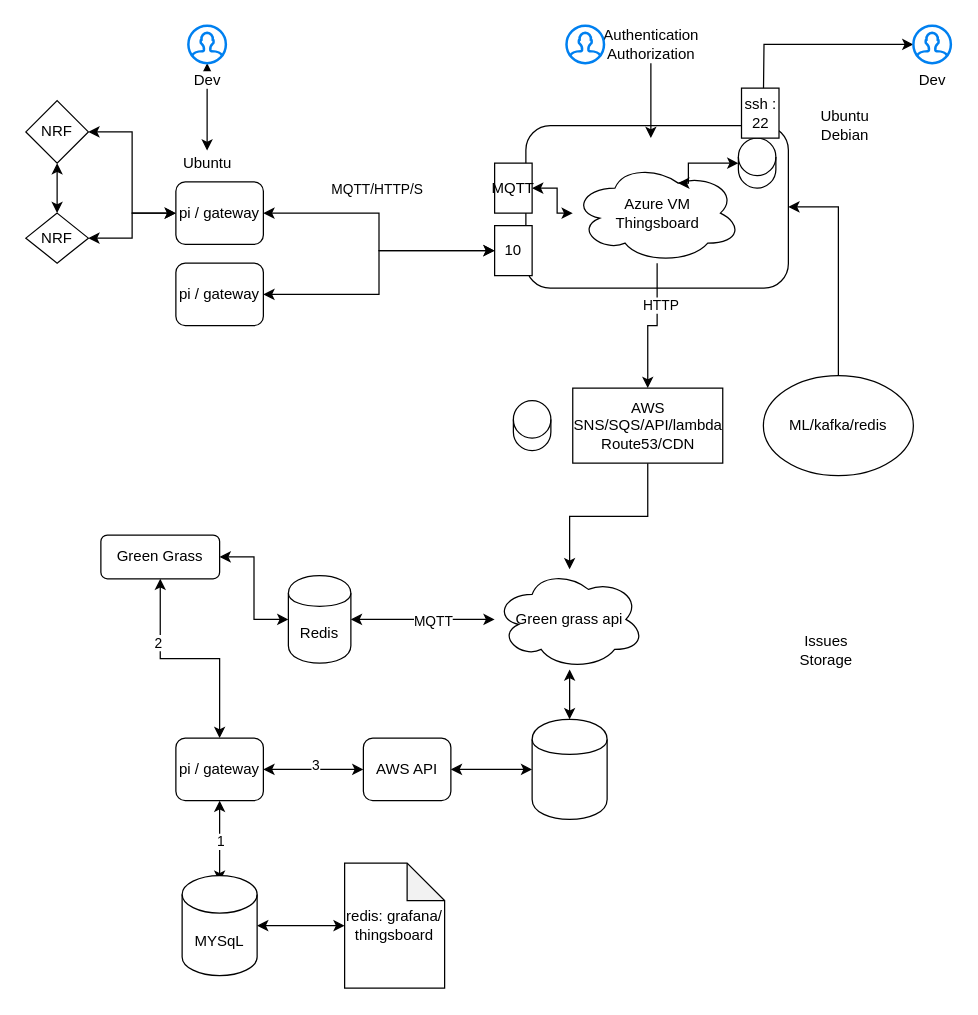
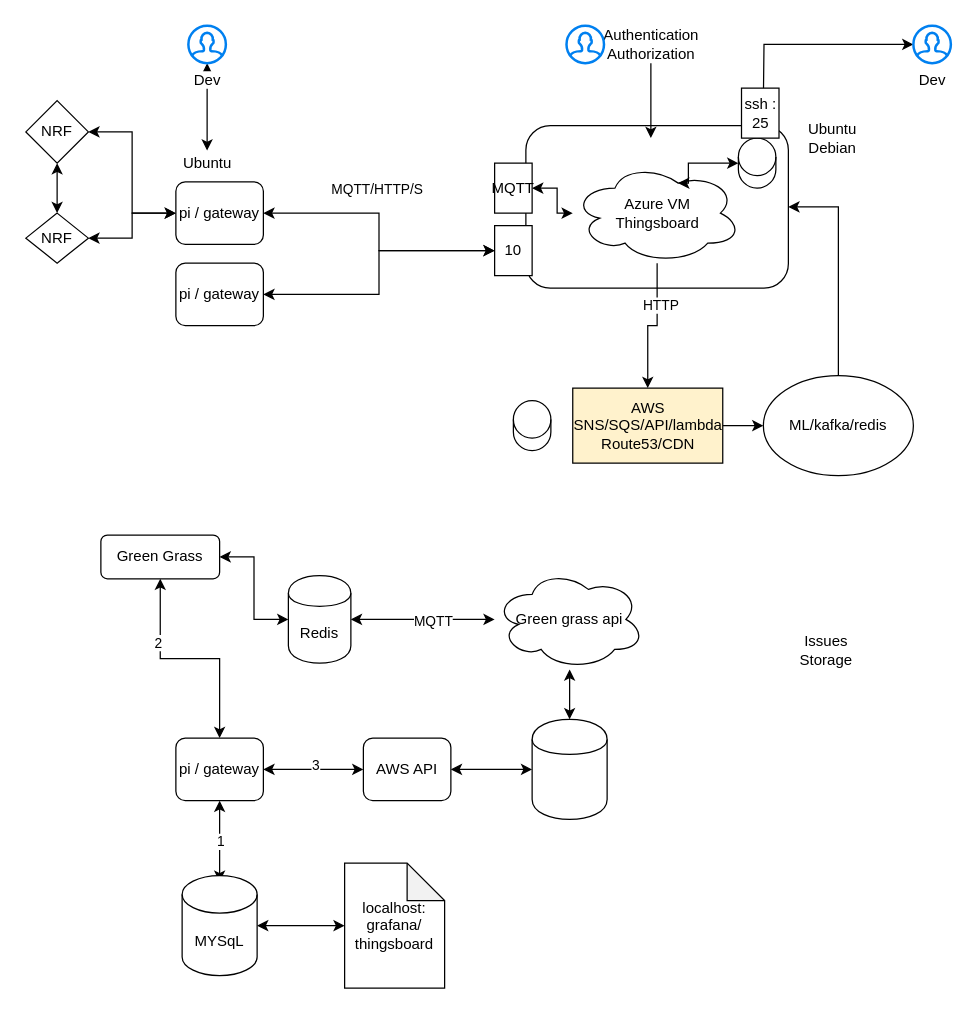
node "ssh : 22": label "ssh : 22" -> "ssh : 25"
node "Ubuntu Debian": moved (844, 126) -> (832, 138)
node "AWS SNS/SQS/API/lambda Route53/CDN": fillcolor #ffffff -> #fff2cc
edge "AWS SNS/SQS/API/lambda Route53/CDN" -> "Green grass api": now "AWS SNS/SQS/API/lambda Route53/CDN" -> "ML/kafka/redis"
node "redis: grafana/ thingsboard": label "redis: grafana/ thingsboard" -> "localhost: grafana/ thingsboard"
